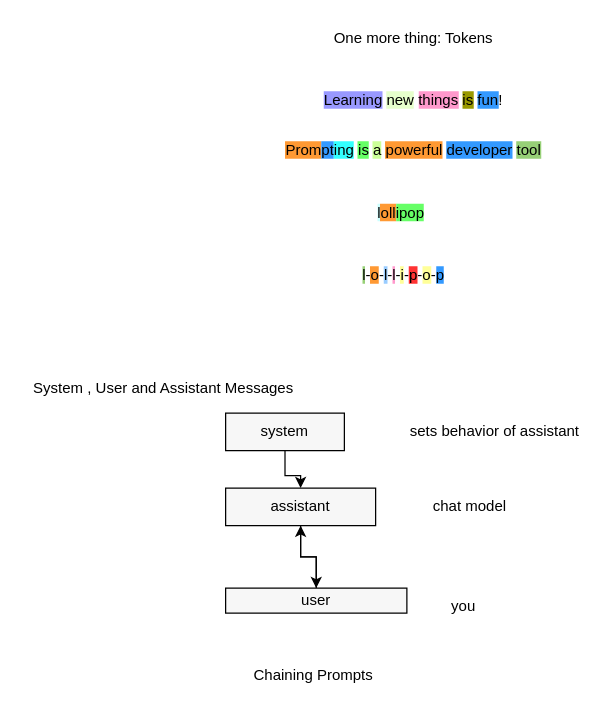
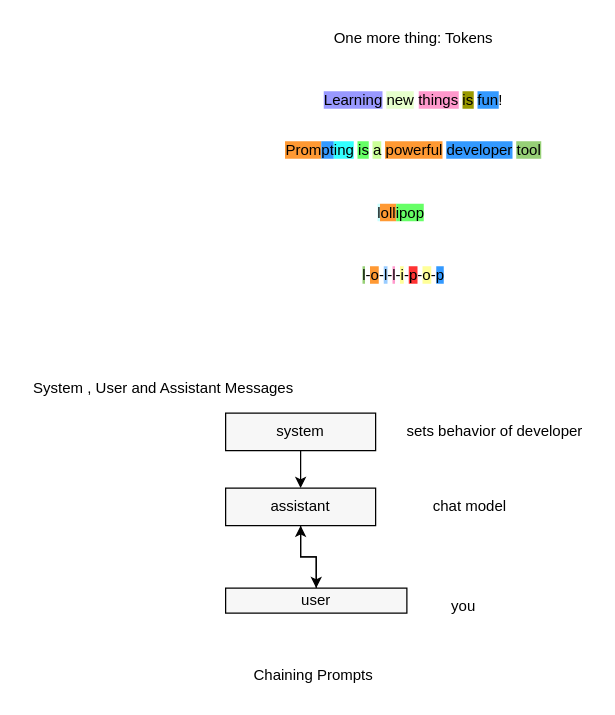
node "system": size 119x38 -> 150x38
node "sets behavior of assistant": label "sets behavior of assistant" -> "sets behavior of developer"
